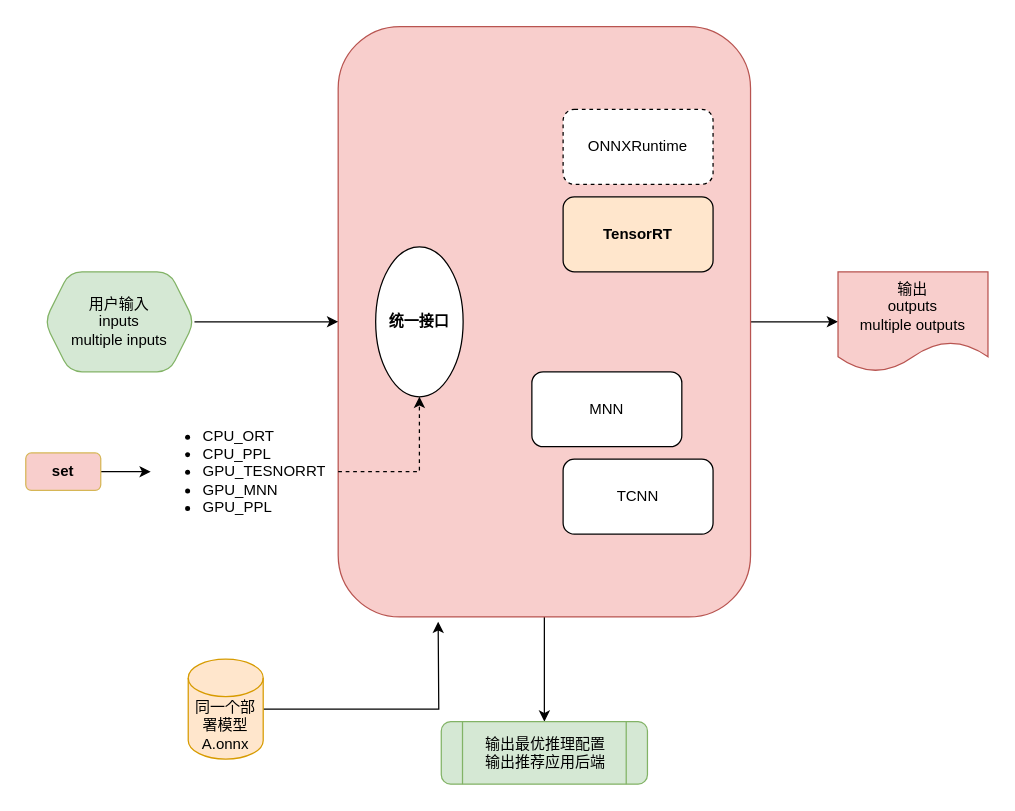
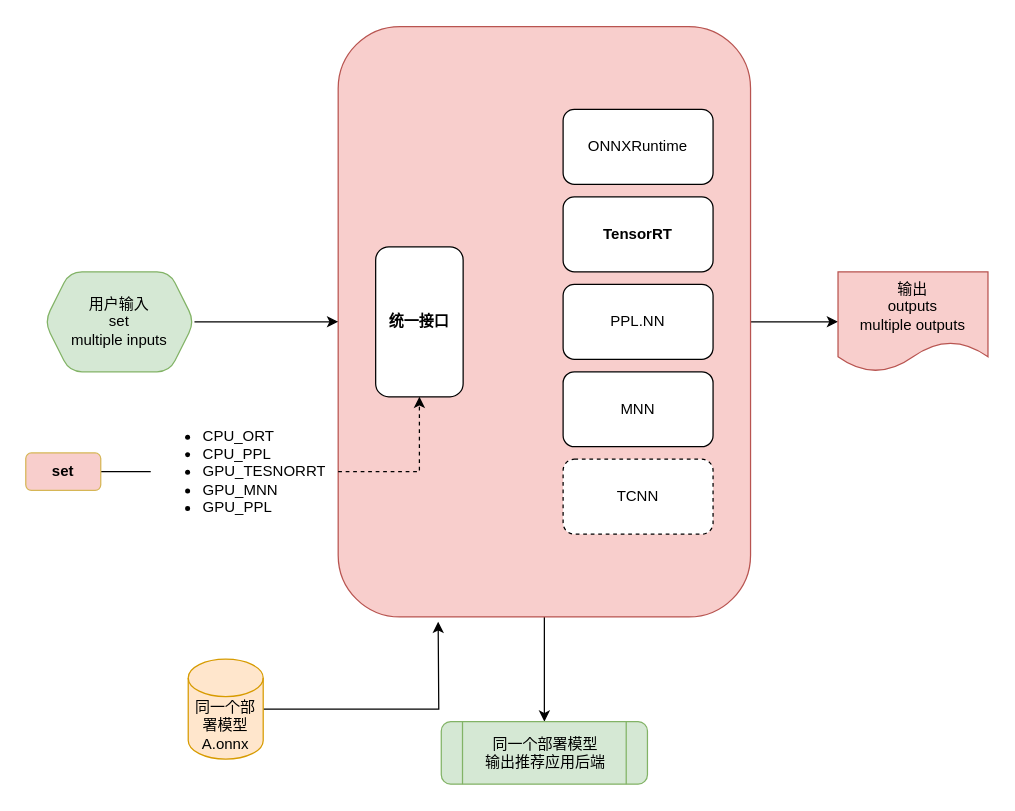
node "ONNXRuntime": style dashed -> solid
node "TensorRT": fillcolor #ffe6cc -> #ffffff
node "用户输入 inputs multiple inputs": label "用户输入 inputs multiple inputs" -> "用户输入 set multiple inputs"
node "统一接口": shape ellipse -> rounded rectangle
node "PPL.NN": added
node "MNN": moved (607, 409) -> (638, 409)
edge "set" -> "CPU_ORT CPU_PPL GPU_TESNORRT GPU_MNN GPU_PPL": arrowhead classic -> none
node "TCNN": style solid -> dashed
node "输出最优推理配置 输出推荐应用后端": label "输出最优推理配置 输出推荐应用后端" -> "同一个部署模型 输出推荐应用后端"
